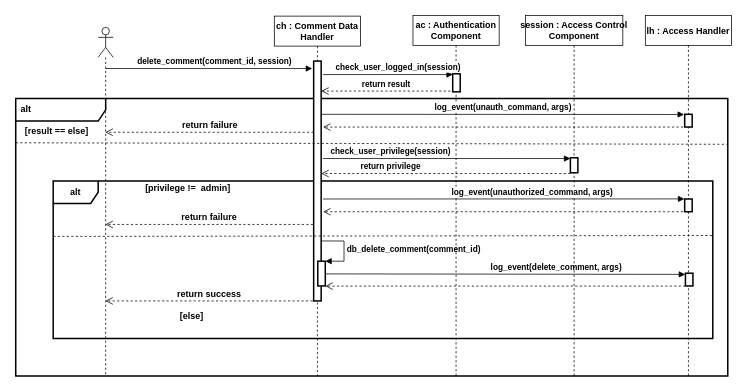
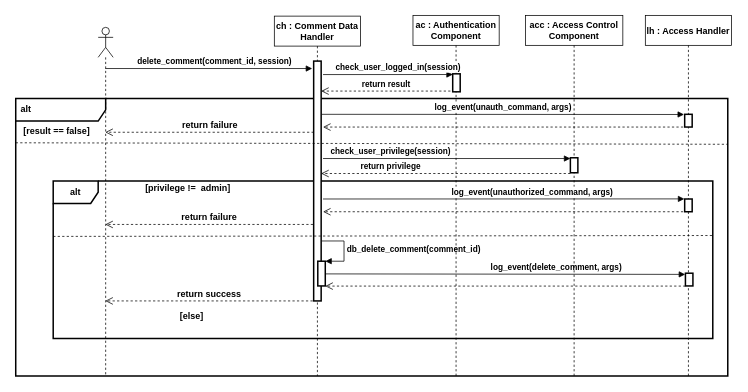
node "session : Access Control Component": label "session : Access Control Component" -> "acc : Access Control Component"
node "[result == else]": label "[result == else]" -> "[result == false]"
